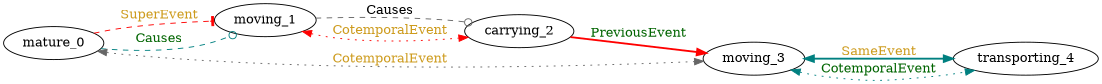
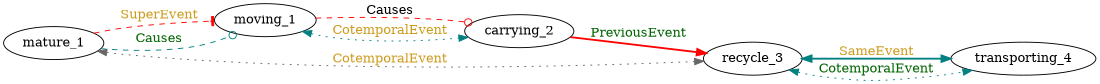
edge "moving_1" -> "carrying_2": color gray40 -> red
edge "moving_1" -- "carrying_2": color red -> teal
node "mature_0": label "mature_0" -> "mature_1"
node "moving_3": label "moving_3" -> "recycle_3"
